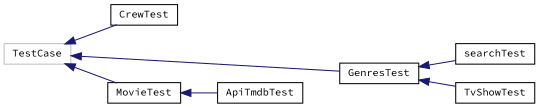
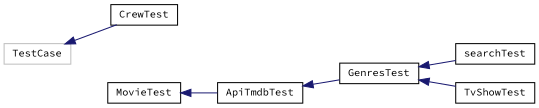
edge "GenresTest" -> "TestCase": now "GenresTest" -> "ApiTmdbTest"
edge "MovieTest" -> "TestCase": removed
